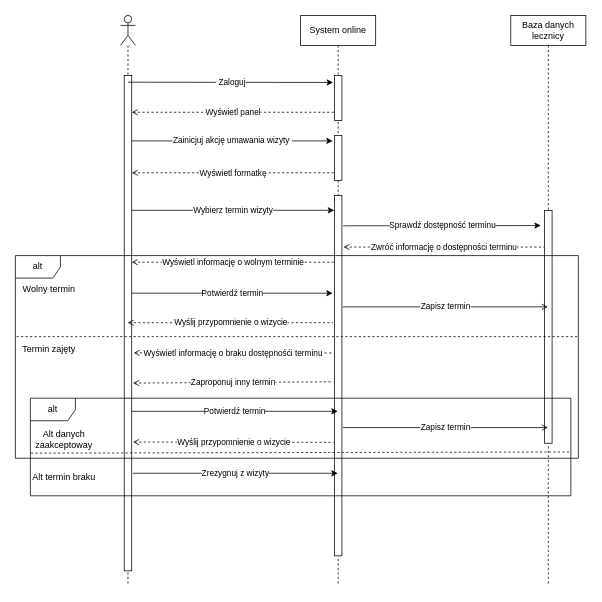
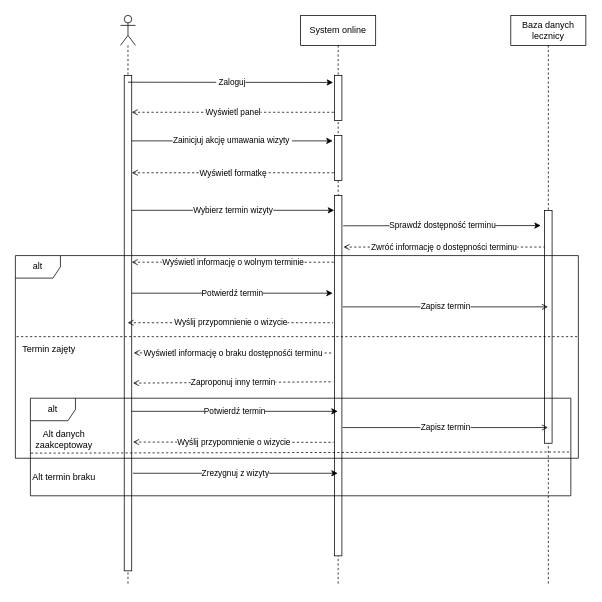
node "Wolny termin": removed
